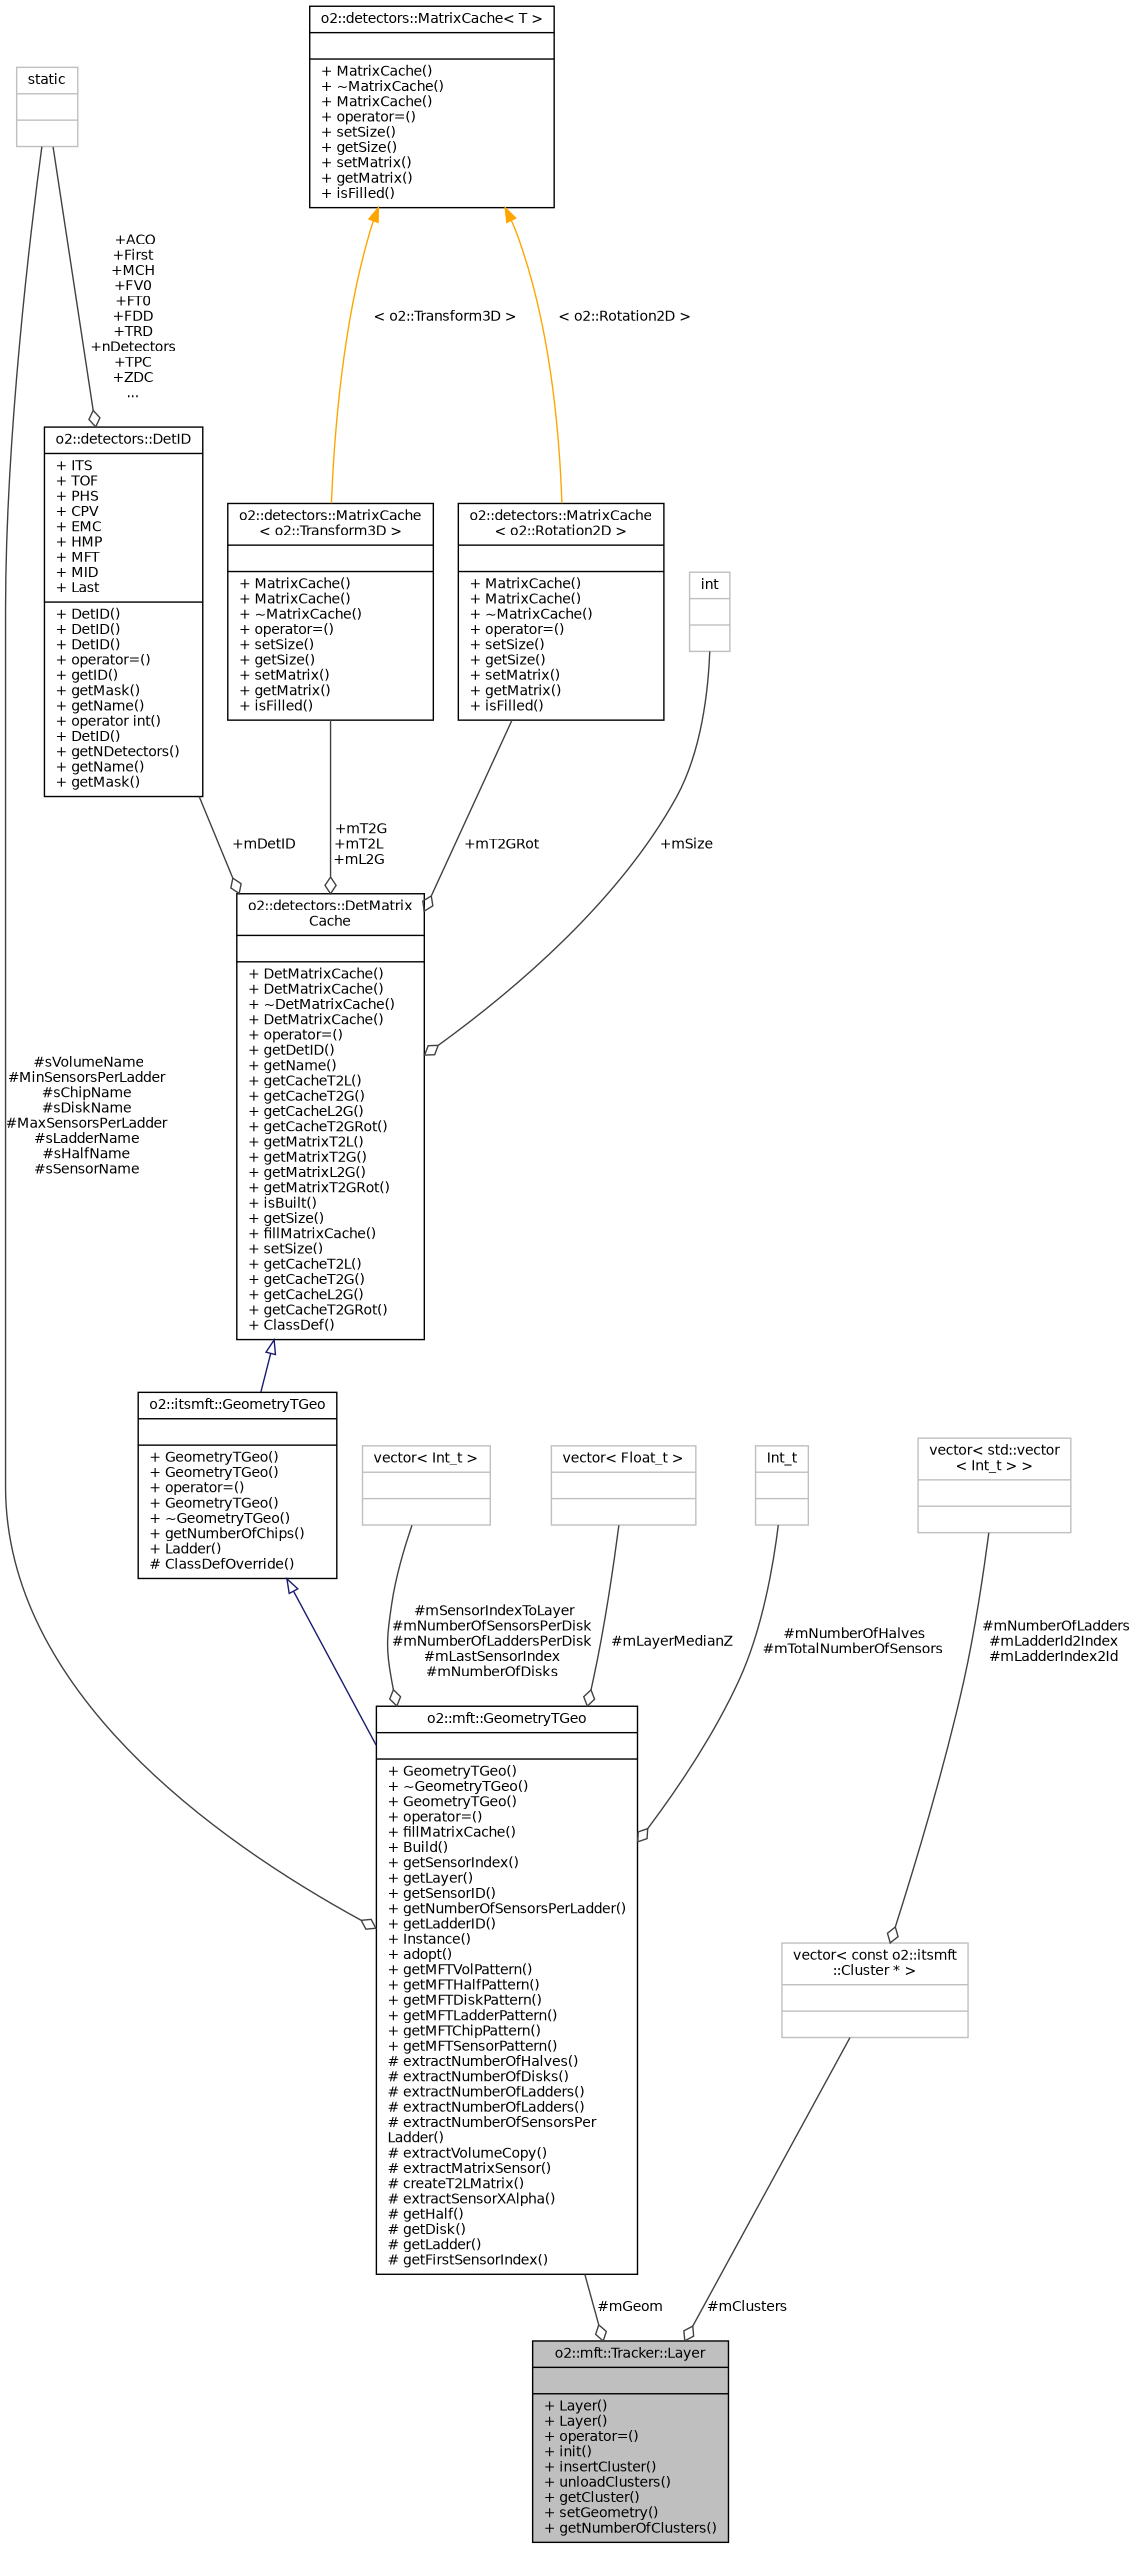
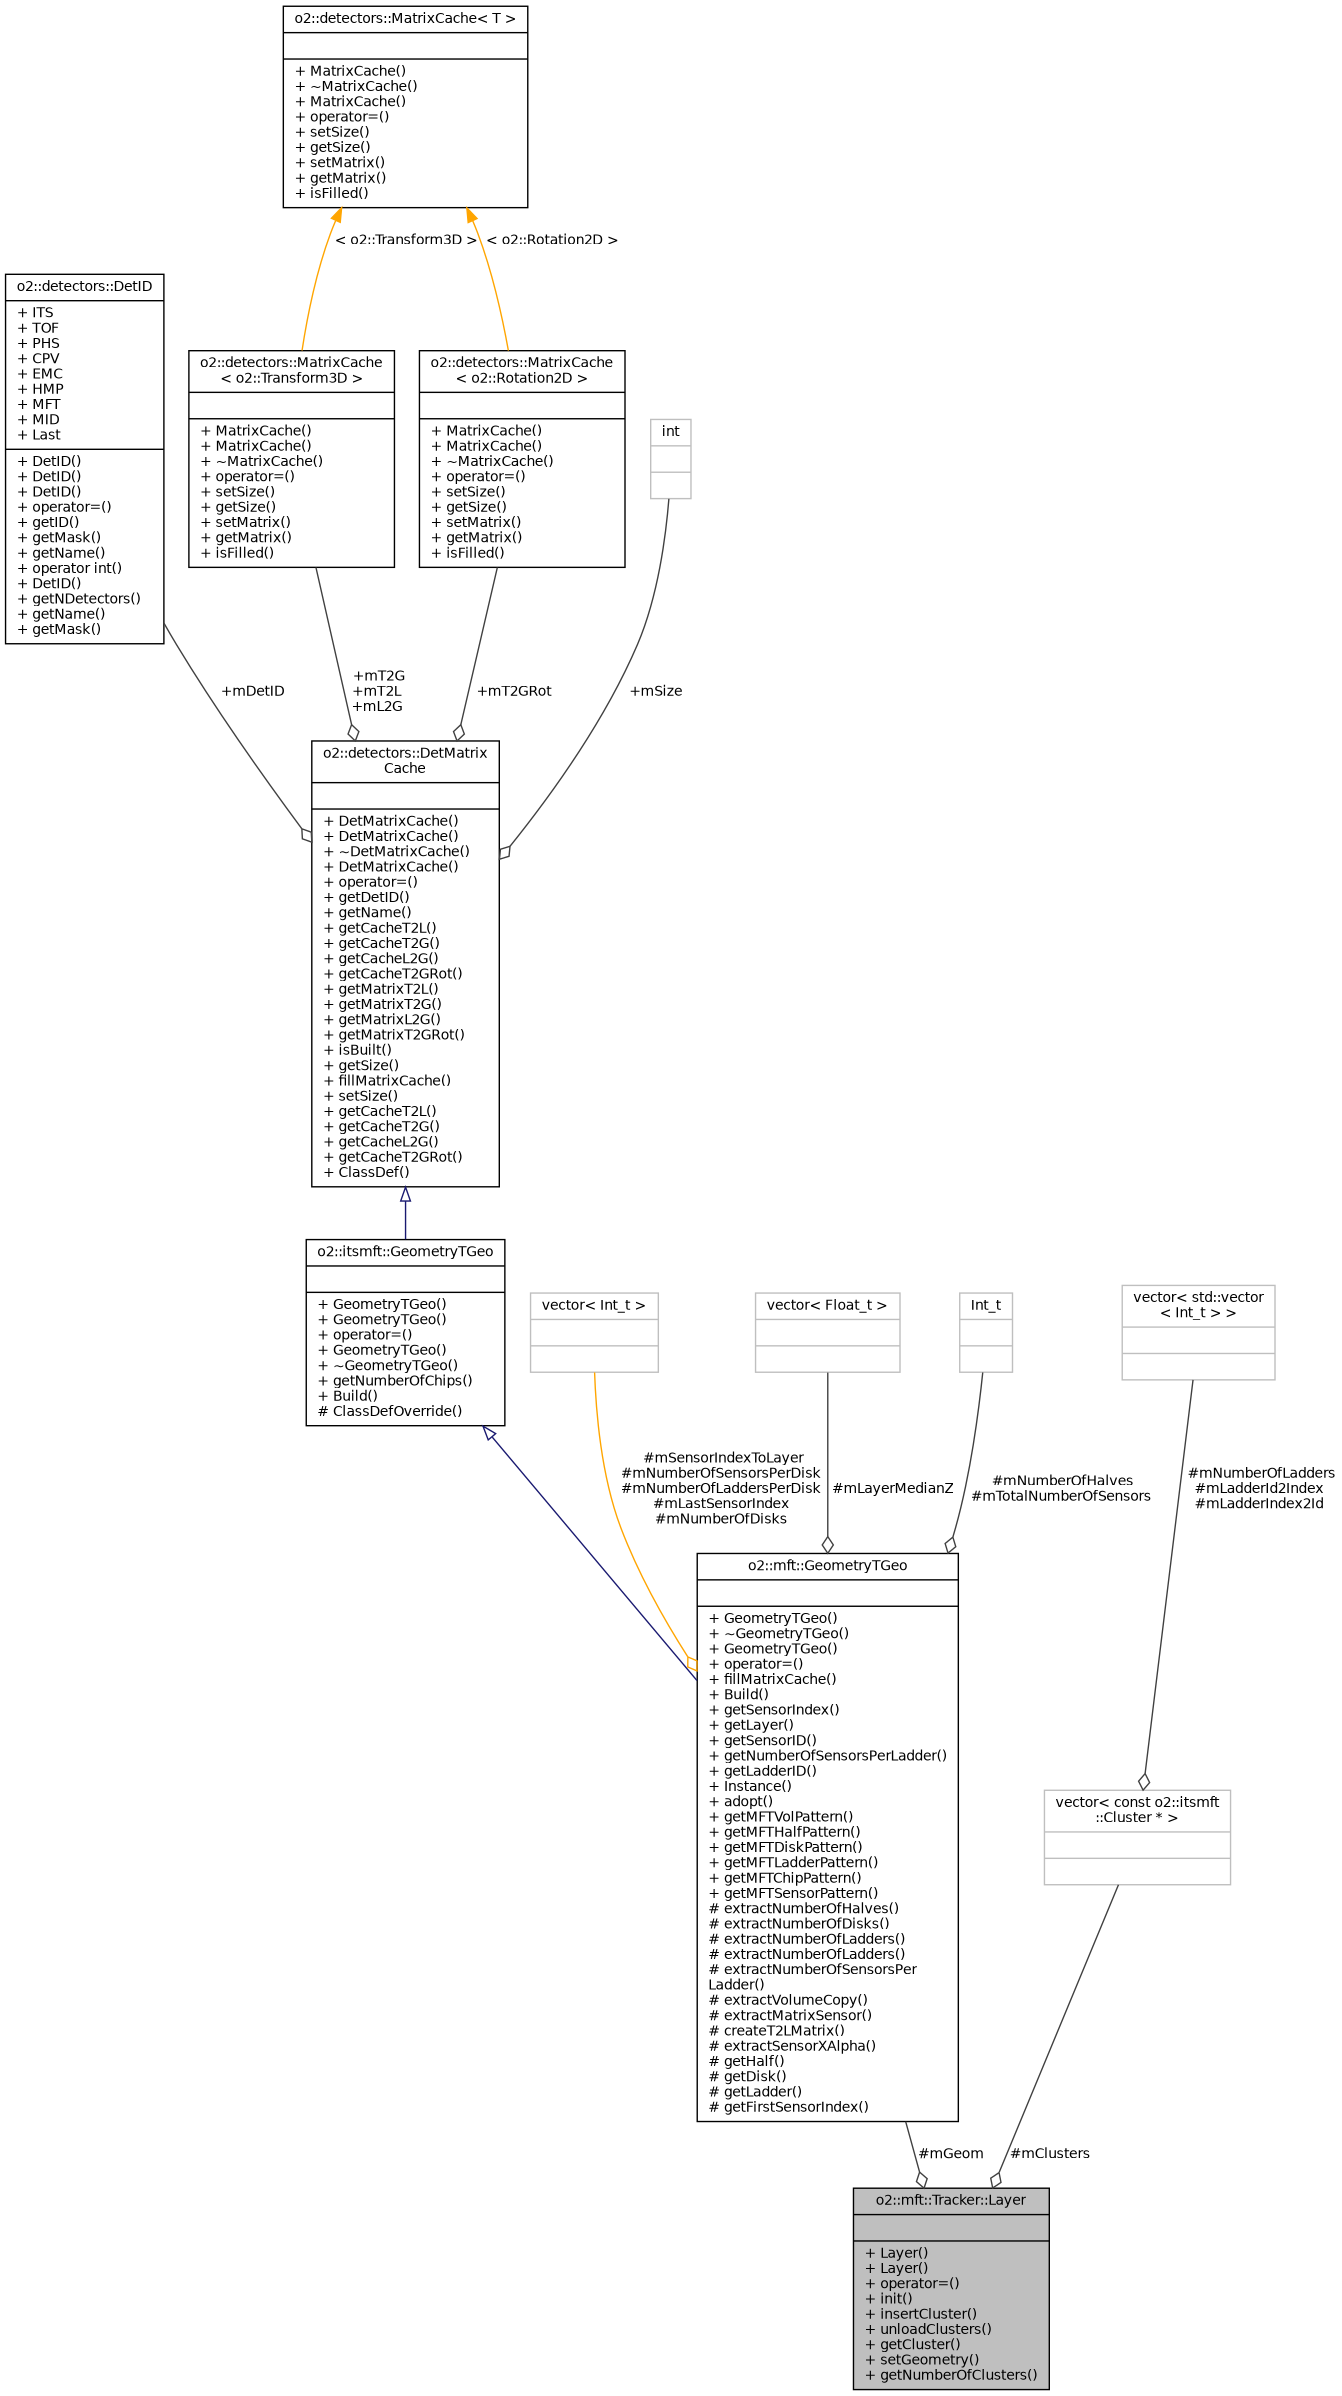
node "static": removed
node "o2::itsmft::GeometryTGeo": text "+ Ladder()" -> "+ Build()"
edge "vector< Int_t >" -> "o2::mft::GeometryTGeo": color grey25 -> orange
